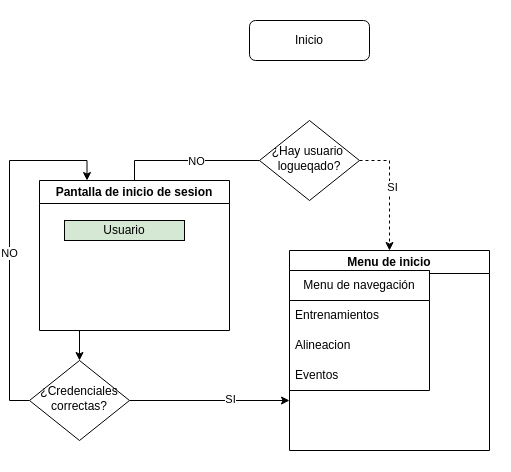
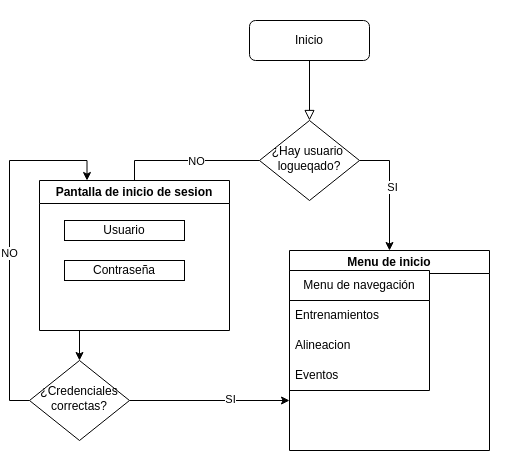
edge "Inicio" -> "¿Hay usuario logueqado?": added
edge "¿Hay usuario logueqado?" -> "Menu de inicio": style dashed -> solid
node "Usuario": fillcolor #d5e8d4 -> #ffffff
node "Contraseña": added
